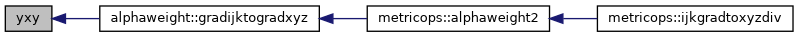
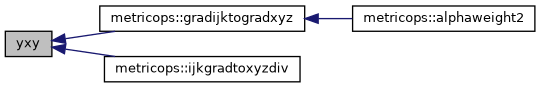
node "alphaweight::gradijktogradxyz": label "alphaweight::gradijktogradxyz" -> "metricops::gradijktogradxyz"
edge "metricops::ijkgradtoxyzdiv" -> "metricops::alphaweight2": now "metricops::ijkgradtoxyzdiv" -> "yxy"
